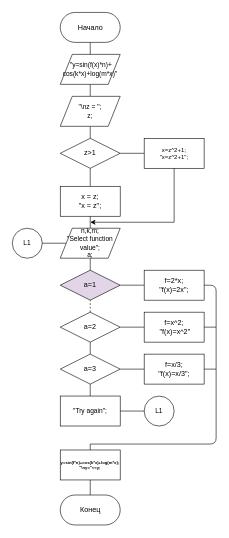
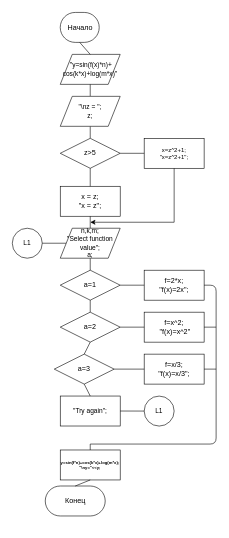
node "Начало": size 60x30 -> 39x30
node "z>1": label "z>1" -> "z>5"
node "a=1": fillcolor #e1d5e7 -> #ffffff
edge "a=1" -- "a=2": style dashed -> solid
node "a=3": moved (90, 369) -> (84, 369)
node "Конец": moved (90, 510) -> (75, 501)
